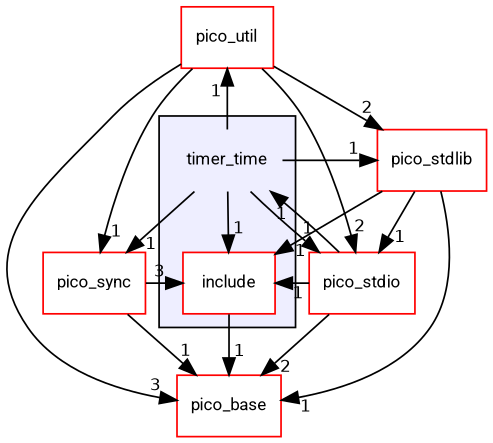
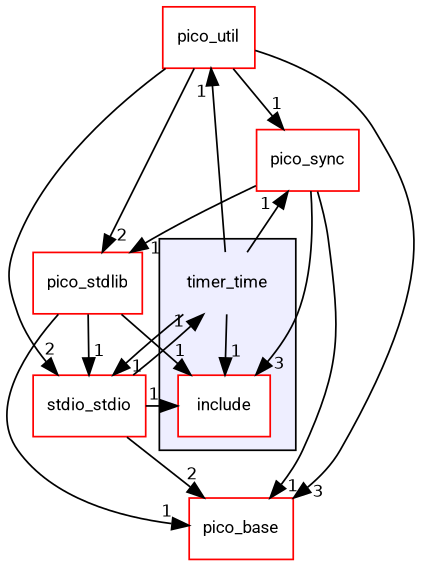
edge "timer_time" -> "pico_stdlib": now "pico_sync" -> "pico_stdlib"
node "pico_stdio": label "pico_stdio" -> "stdio_stdio"
edge "include" -> "pico_base": removed
